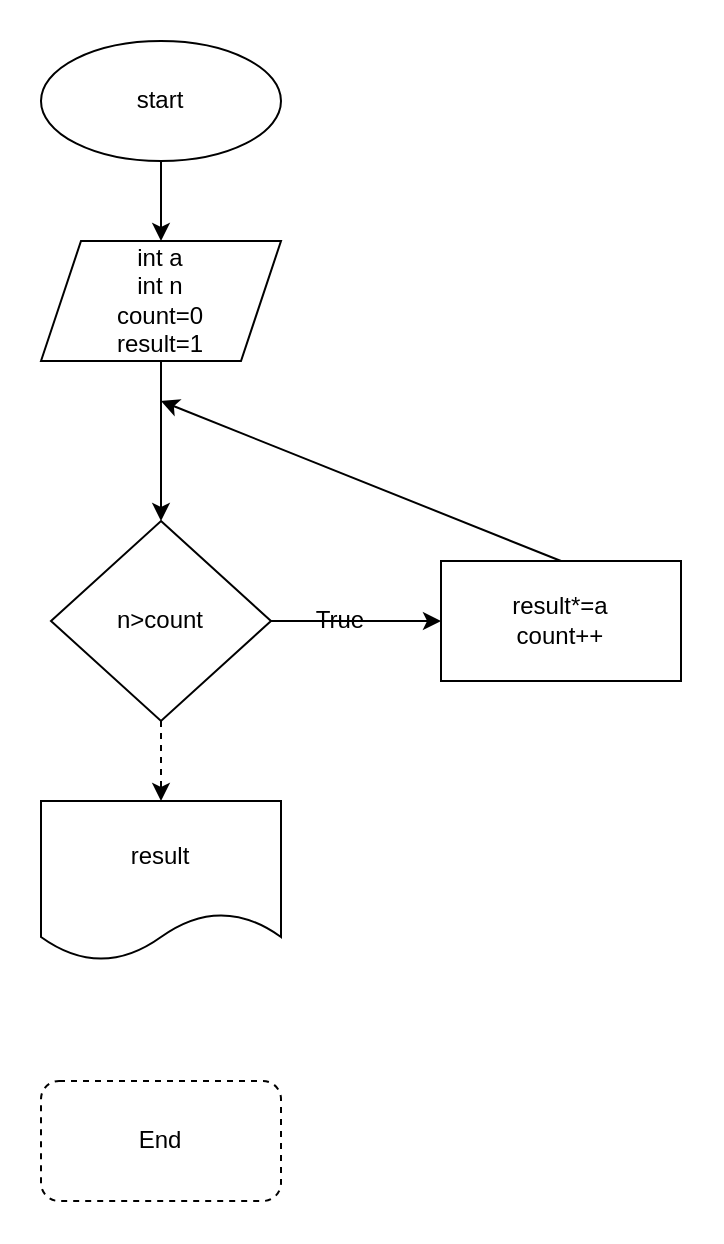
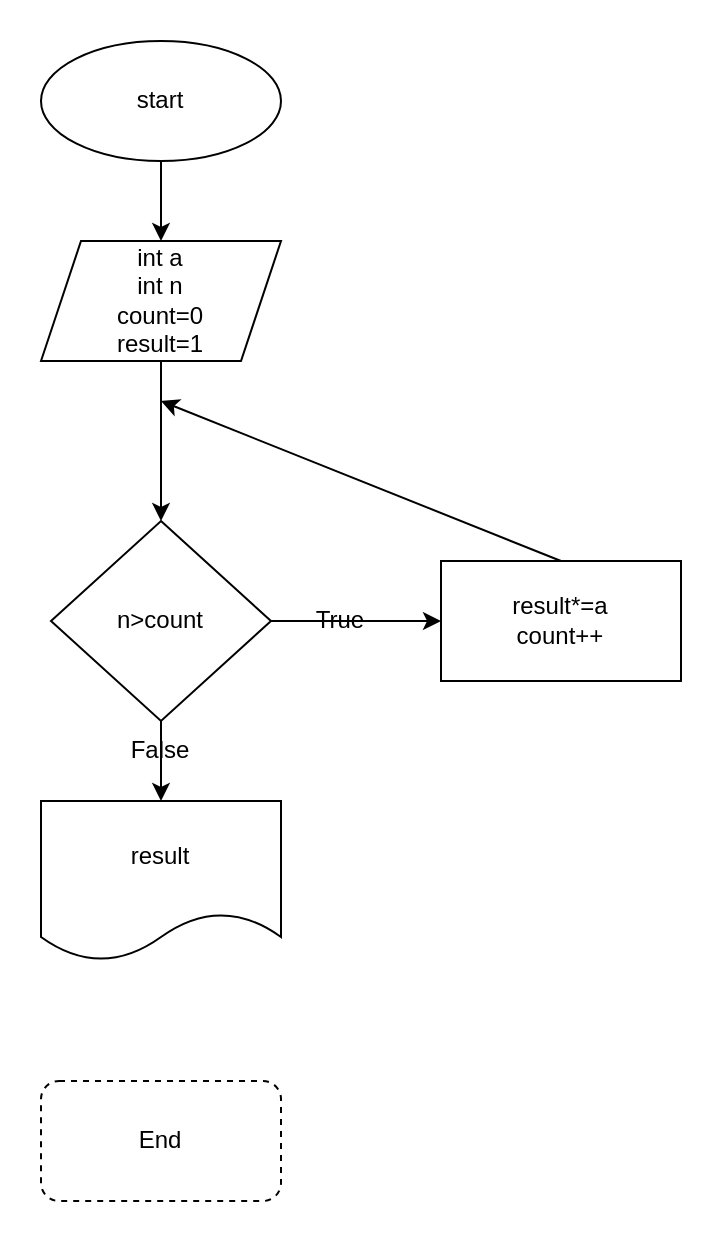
node "False": added
edge "n>count" -> "result": style dashed -> solid
